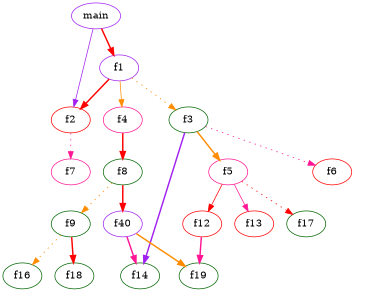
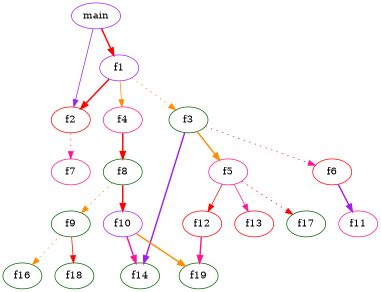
node "f40": label "f40" -> "f10"
node "f11": added
edge "f9" -> "f18": style bold -> solid
